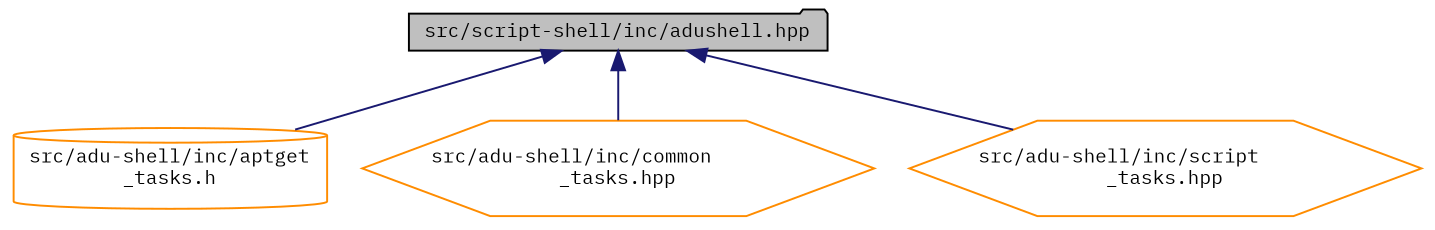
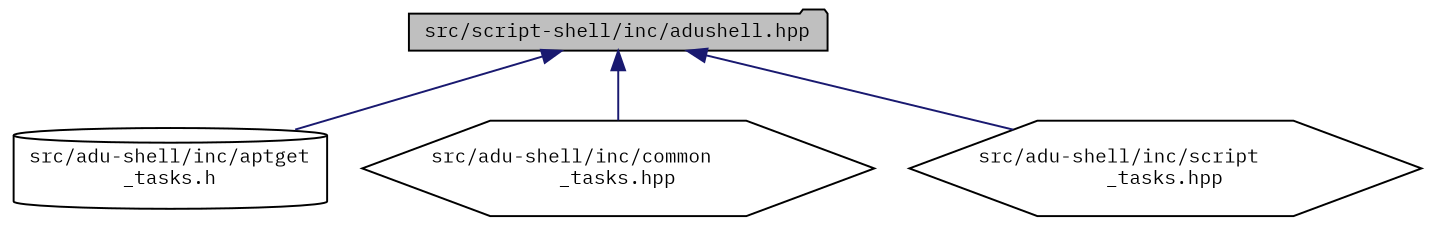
node "src/adu-shell/inc/aptget _tasks.h": color darkorange -> black
node "src/adu-shell/inc/common _tasks.hpp": color darkorange -> black
node "src/adu-shell/inc/script _tasks.hpp": color darkorange -> black
